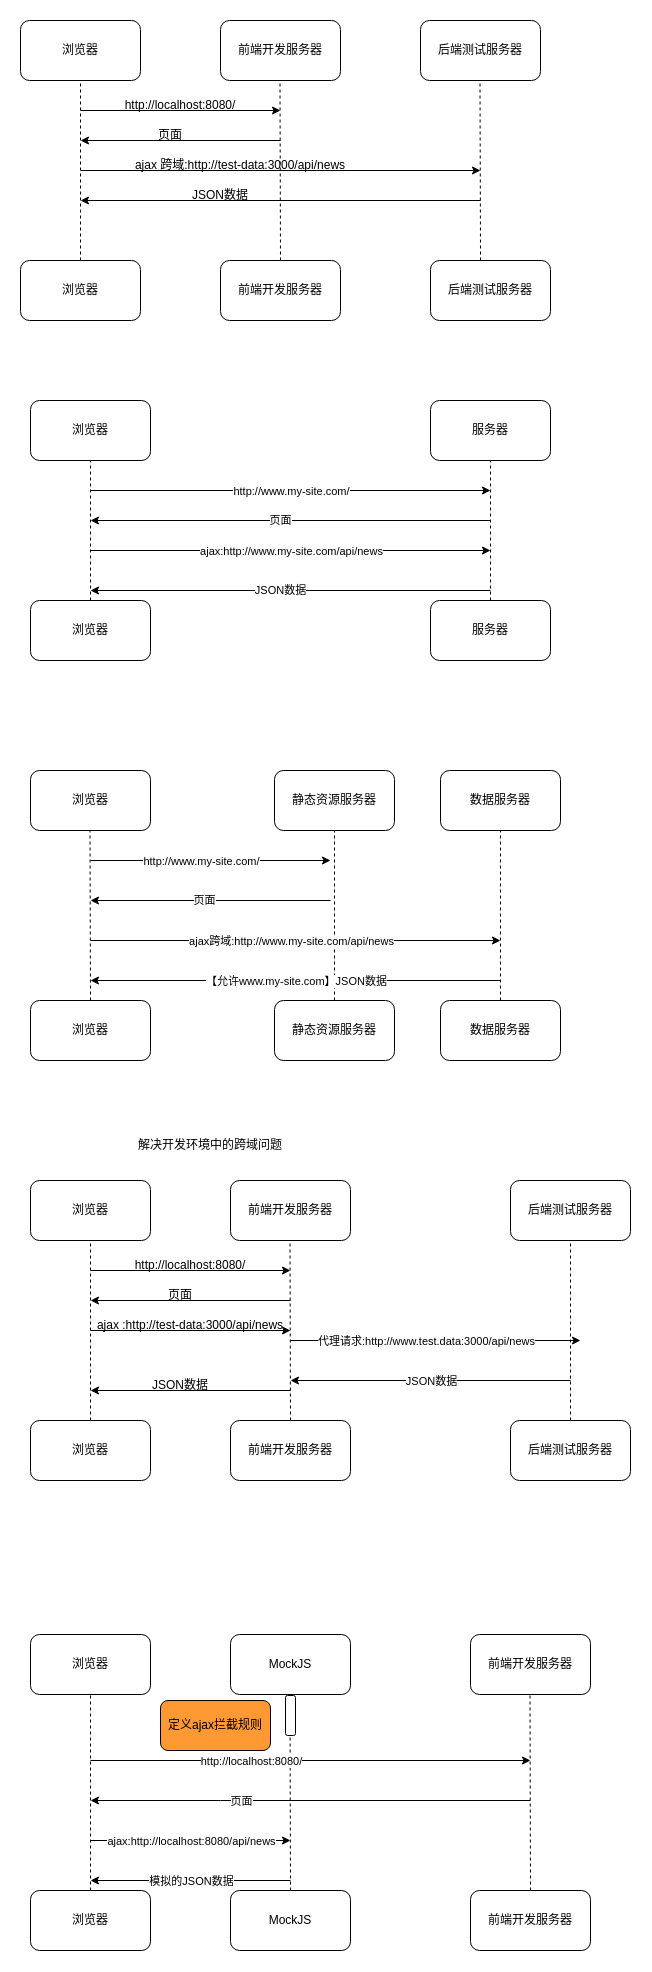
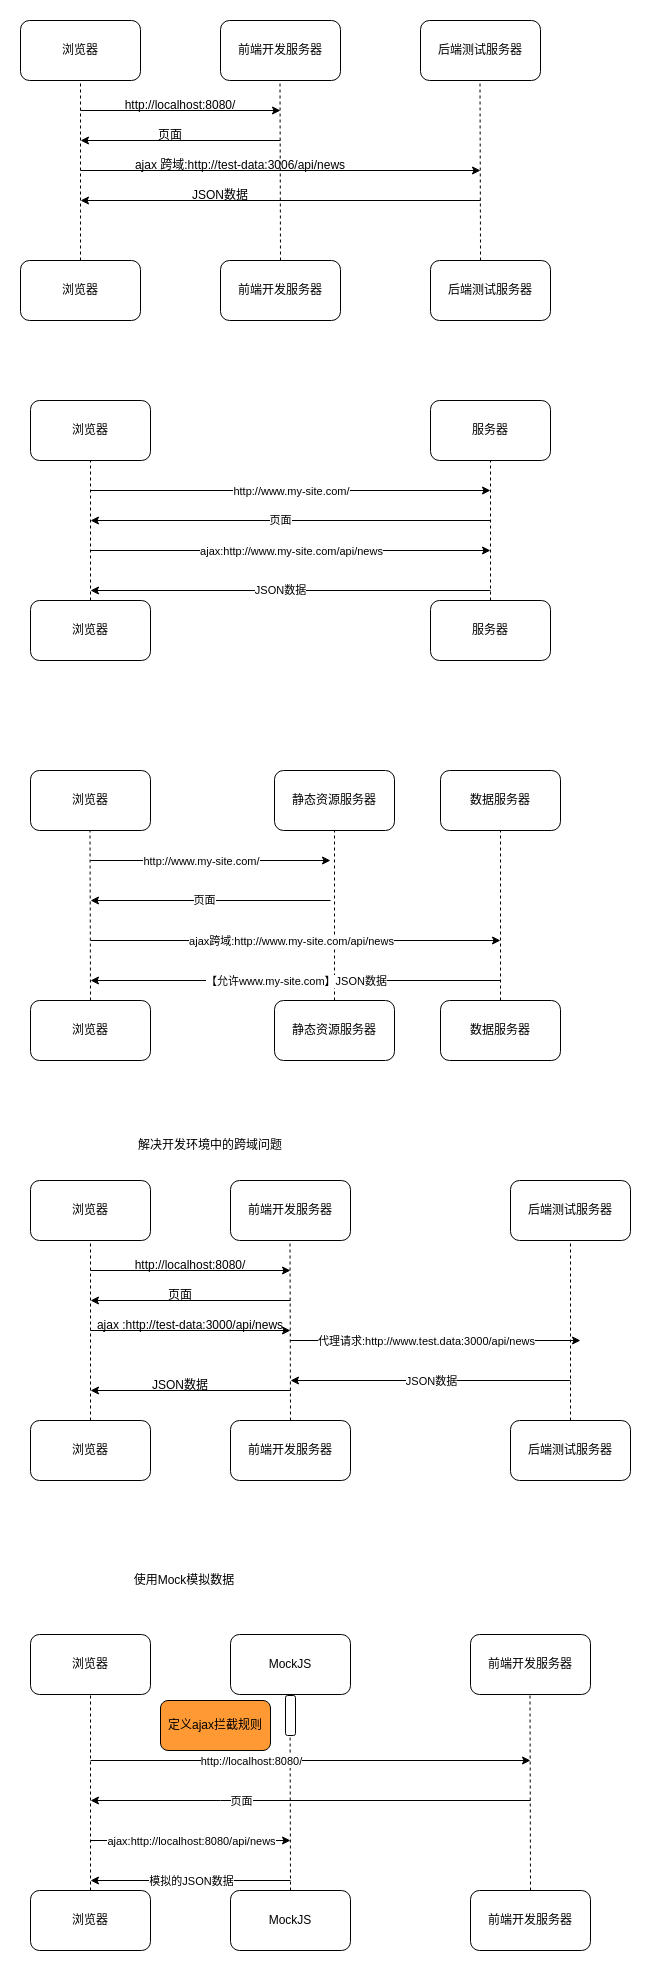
node "ajax 跨域:http://test-data:3000/api/news": label "ajax 跨域:http://test-data:3000/api/news" -> "ajax 跨域:http://test-data:3006/api/news"
node "使用Mock模拟数据": added
